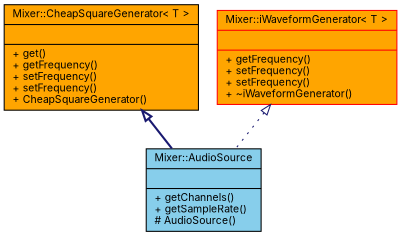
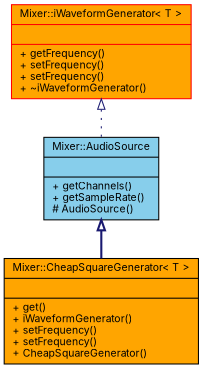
node "Mixer::CheapSquareGenerator< T >": text "+ getFrequency()" -> "+ iWaveformGenerator()"
edge "Mixer::AudioSource" -> "Mixer::CheapSquareGenerator< T >": reversed
